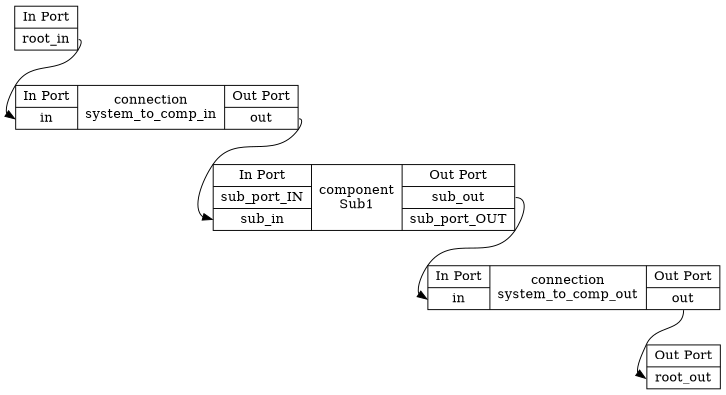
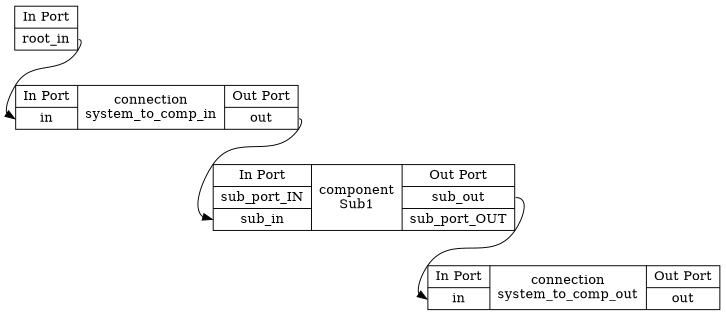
node "Out Port": removed
